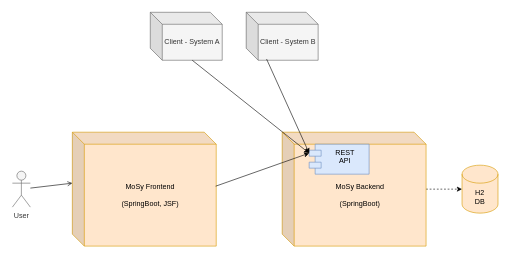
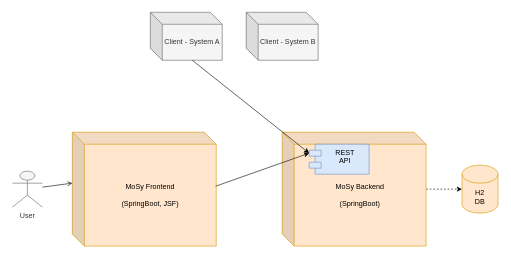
edge "Client - System B" -> "REST API": removed
node "User": size 18x36 -> 30x36
